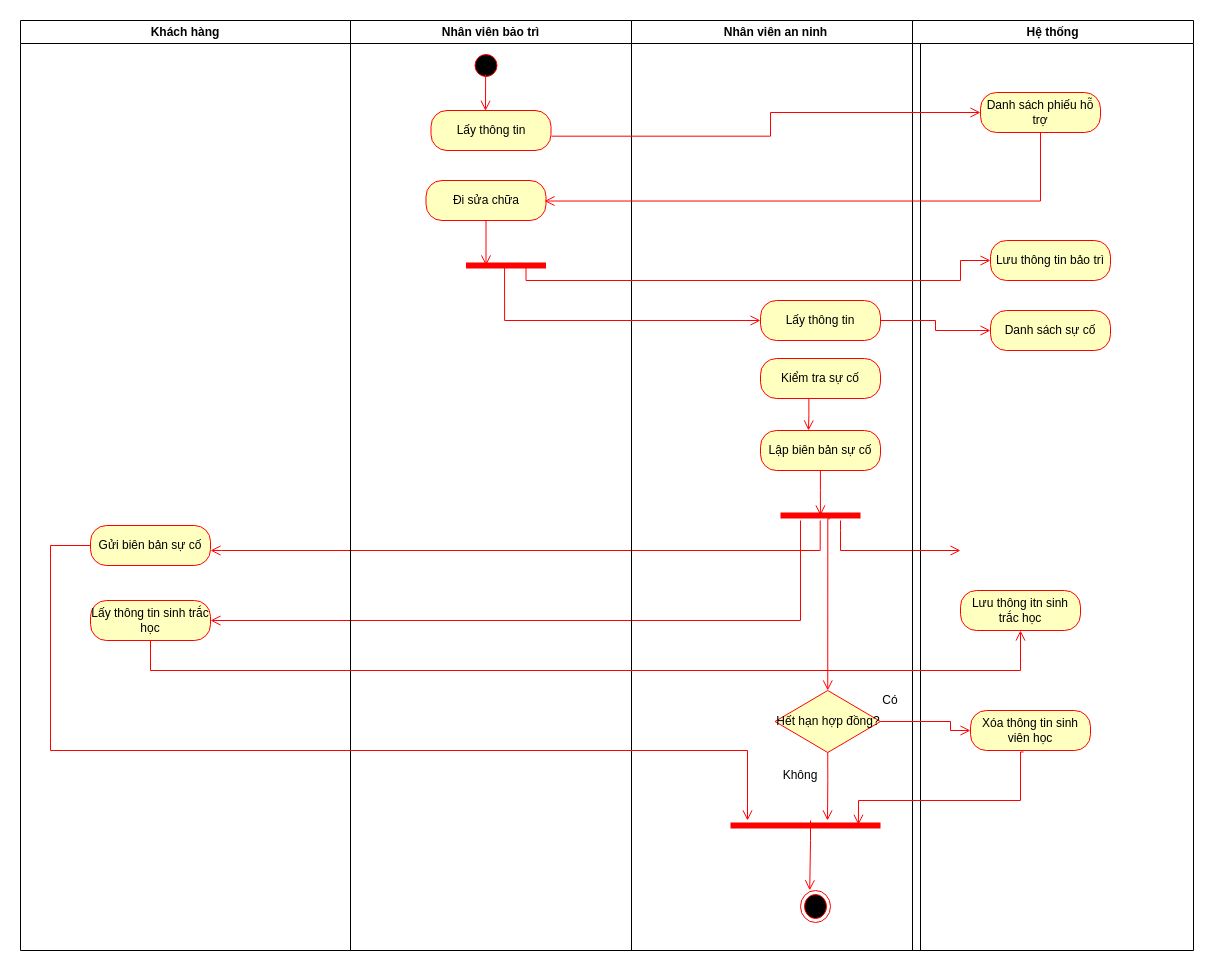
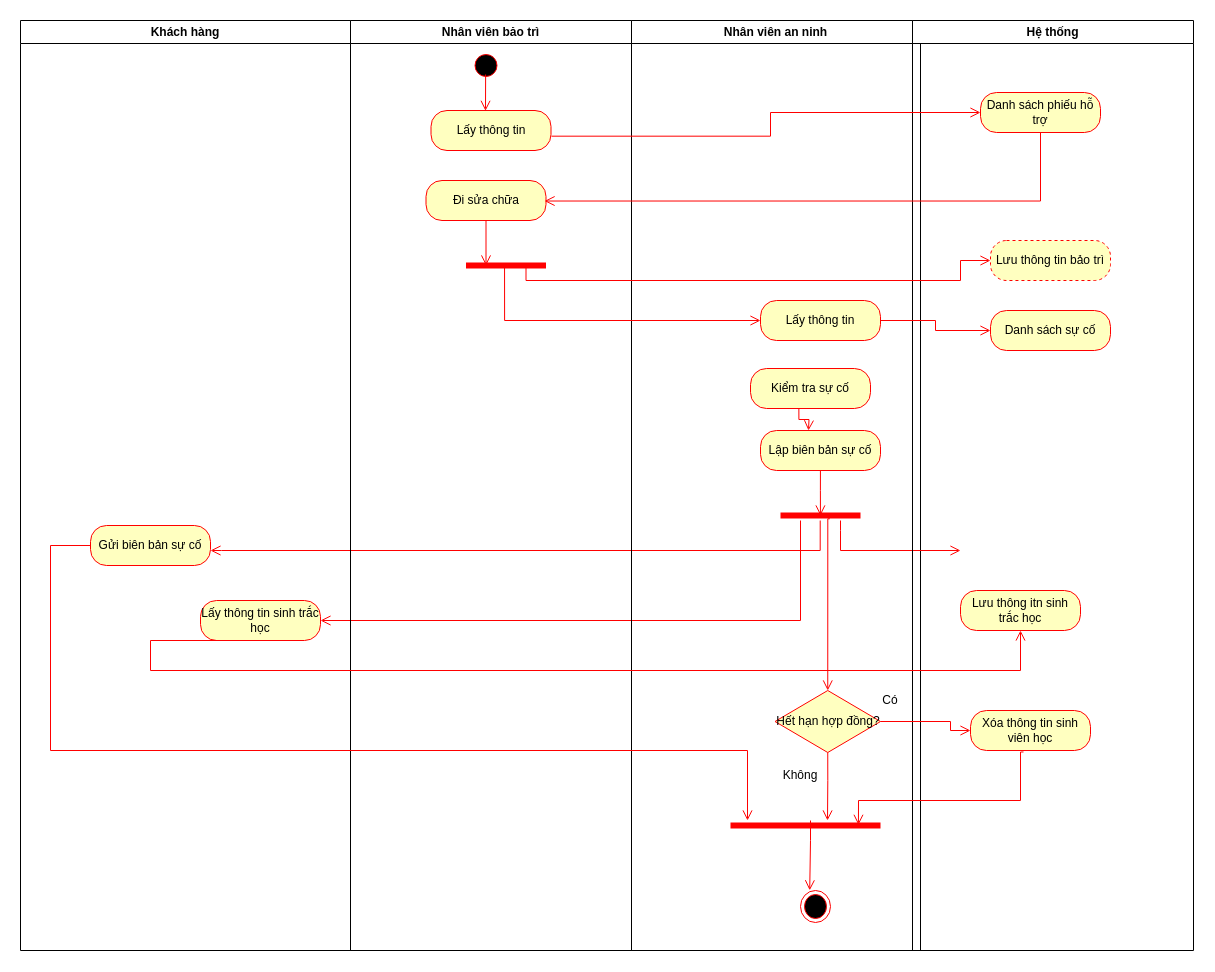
node "Lưu thông tin bảo trì": style solid -> dashed
node "Kiểm tra sự cố": moved (821, 379) -> (811, 389)
node "Lấy thông tin sinh trắc học": moved (151, 621) -> (261, 621)
